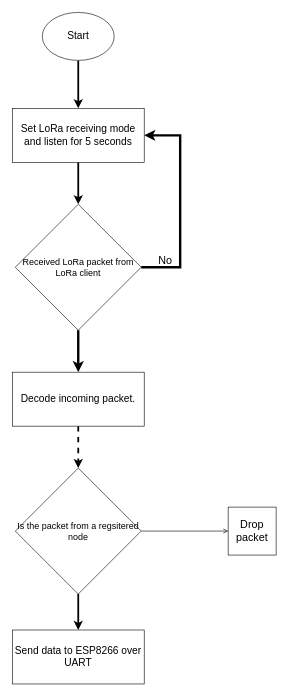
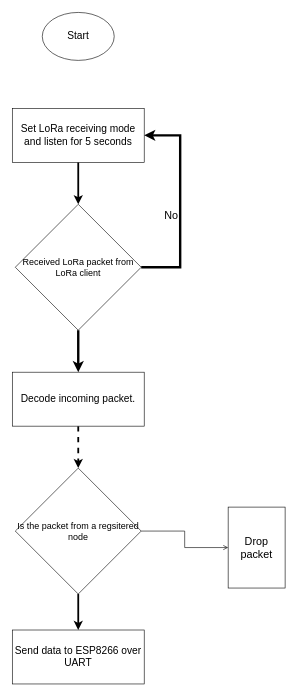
edge "Start" -> "Set LoRa receiving mode and listen for 5 seconds": removed
node "No": moved (165, 267) -> (171, 222)
node "Drop packet": size 48x48 -> 57x81
